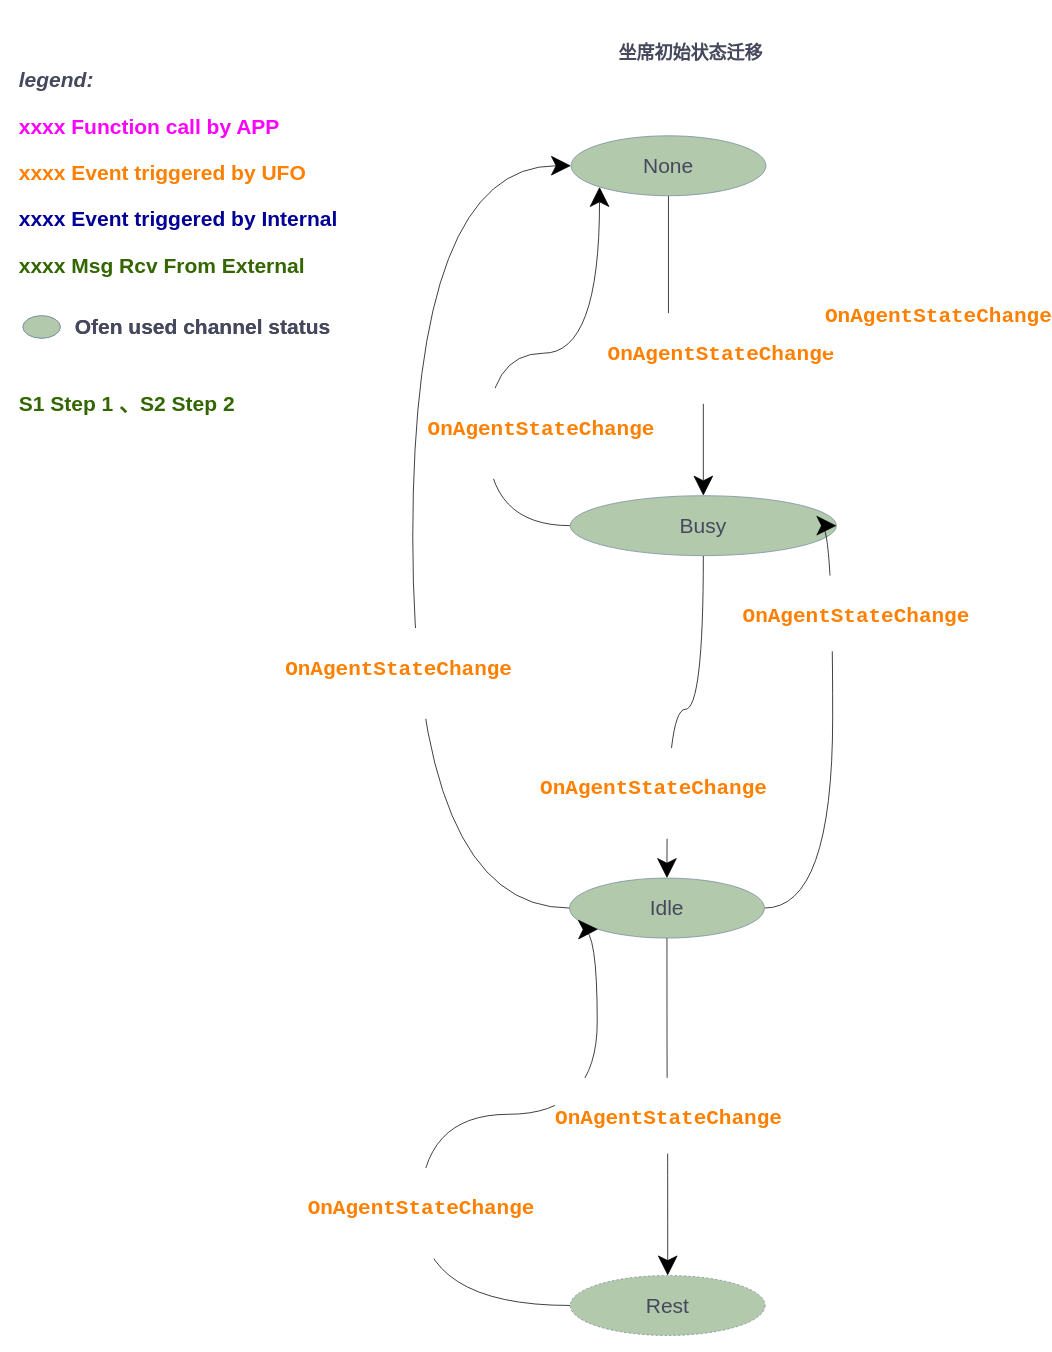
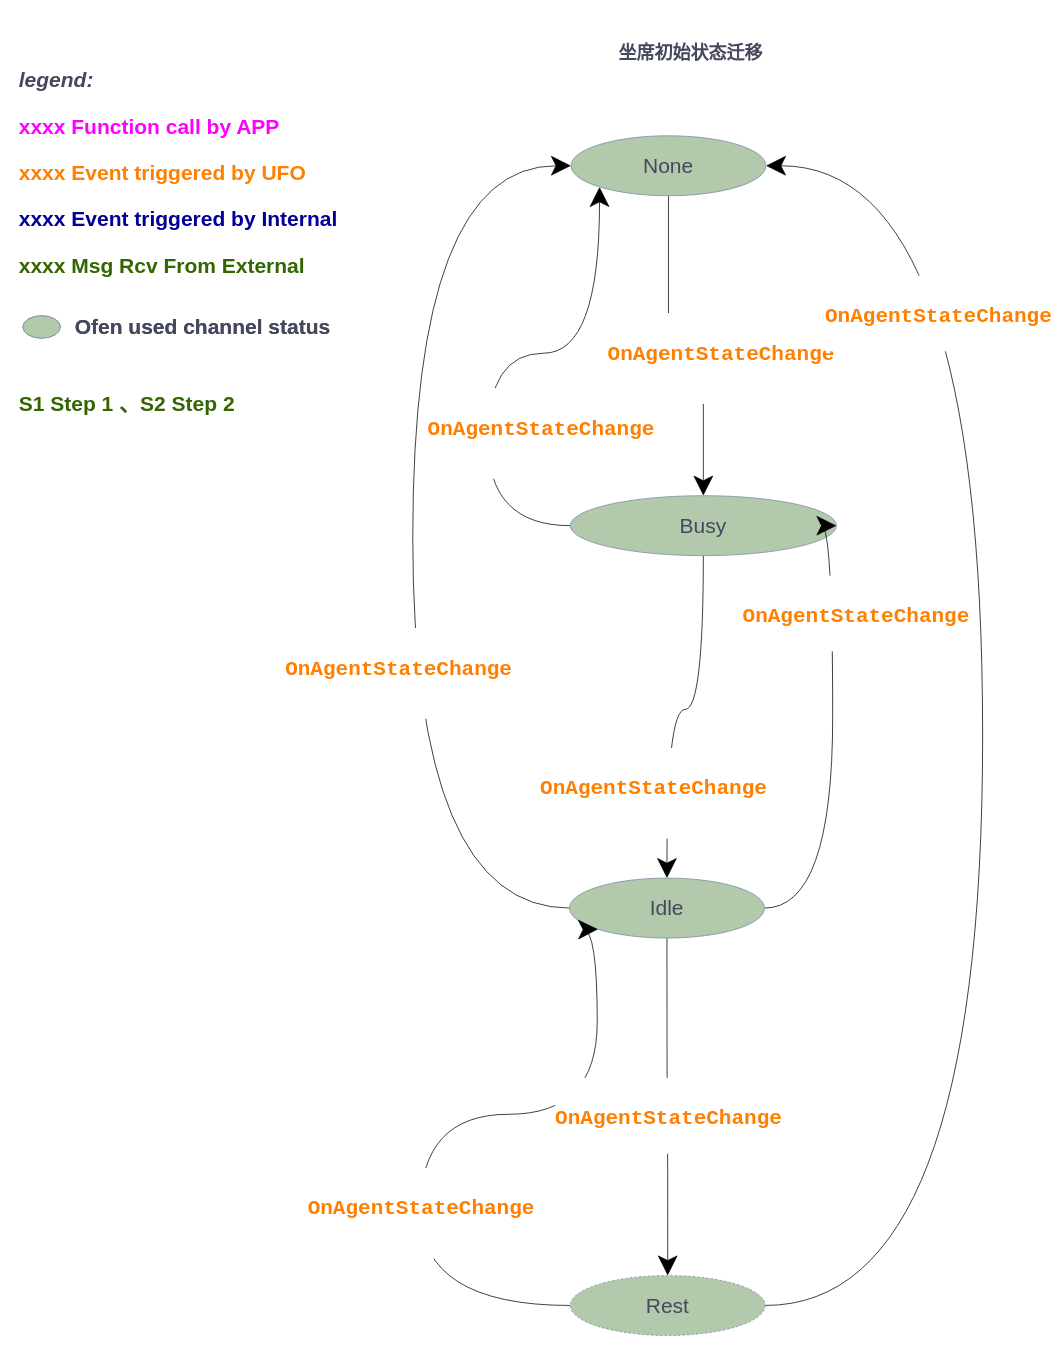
edge "Rest" -> "None": added
